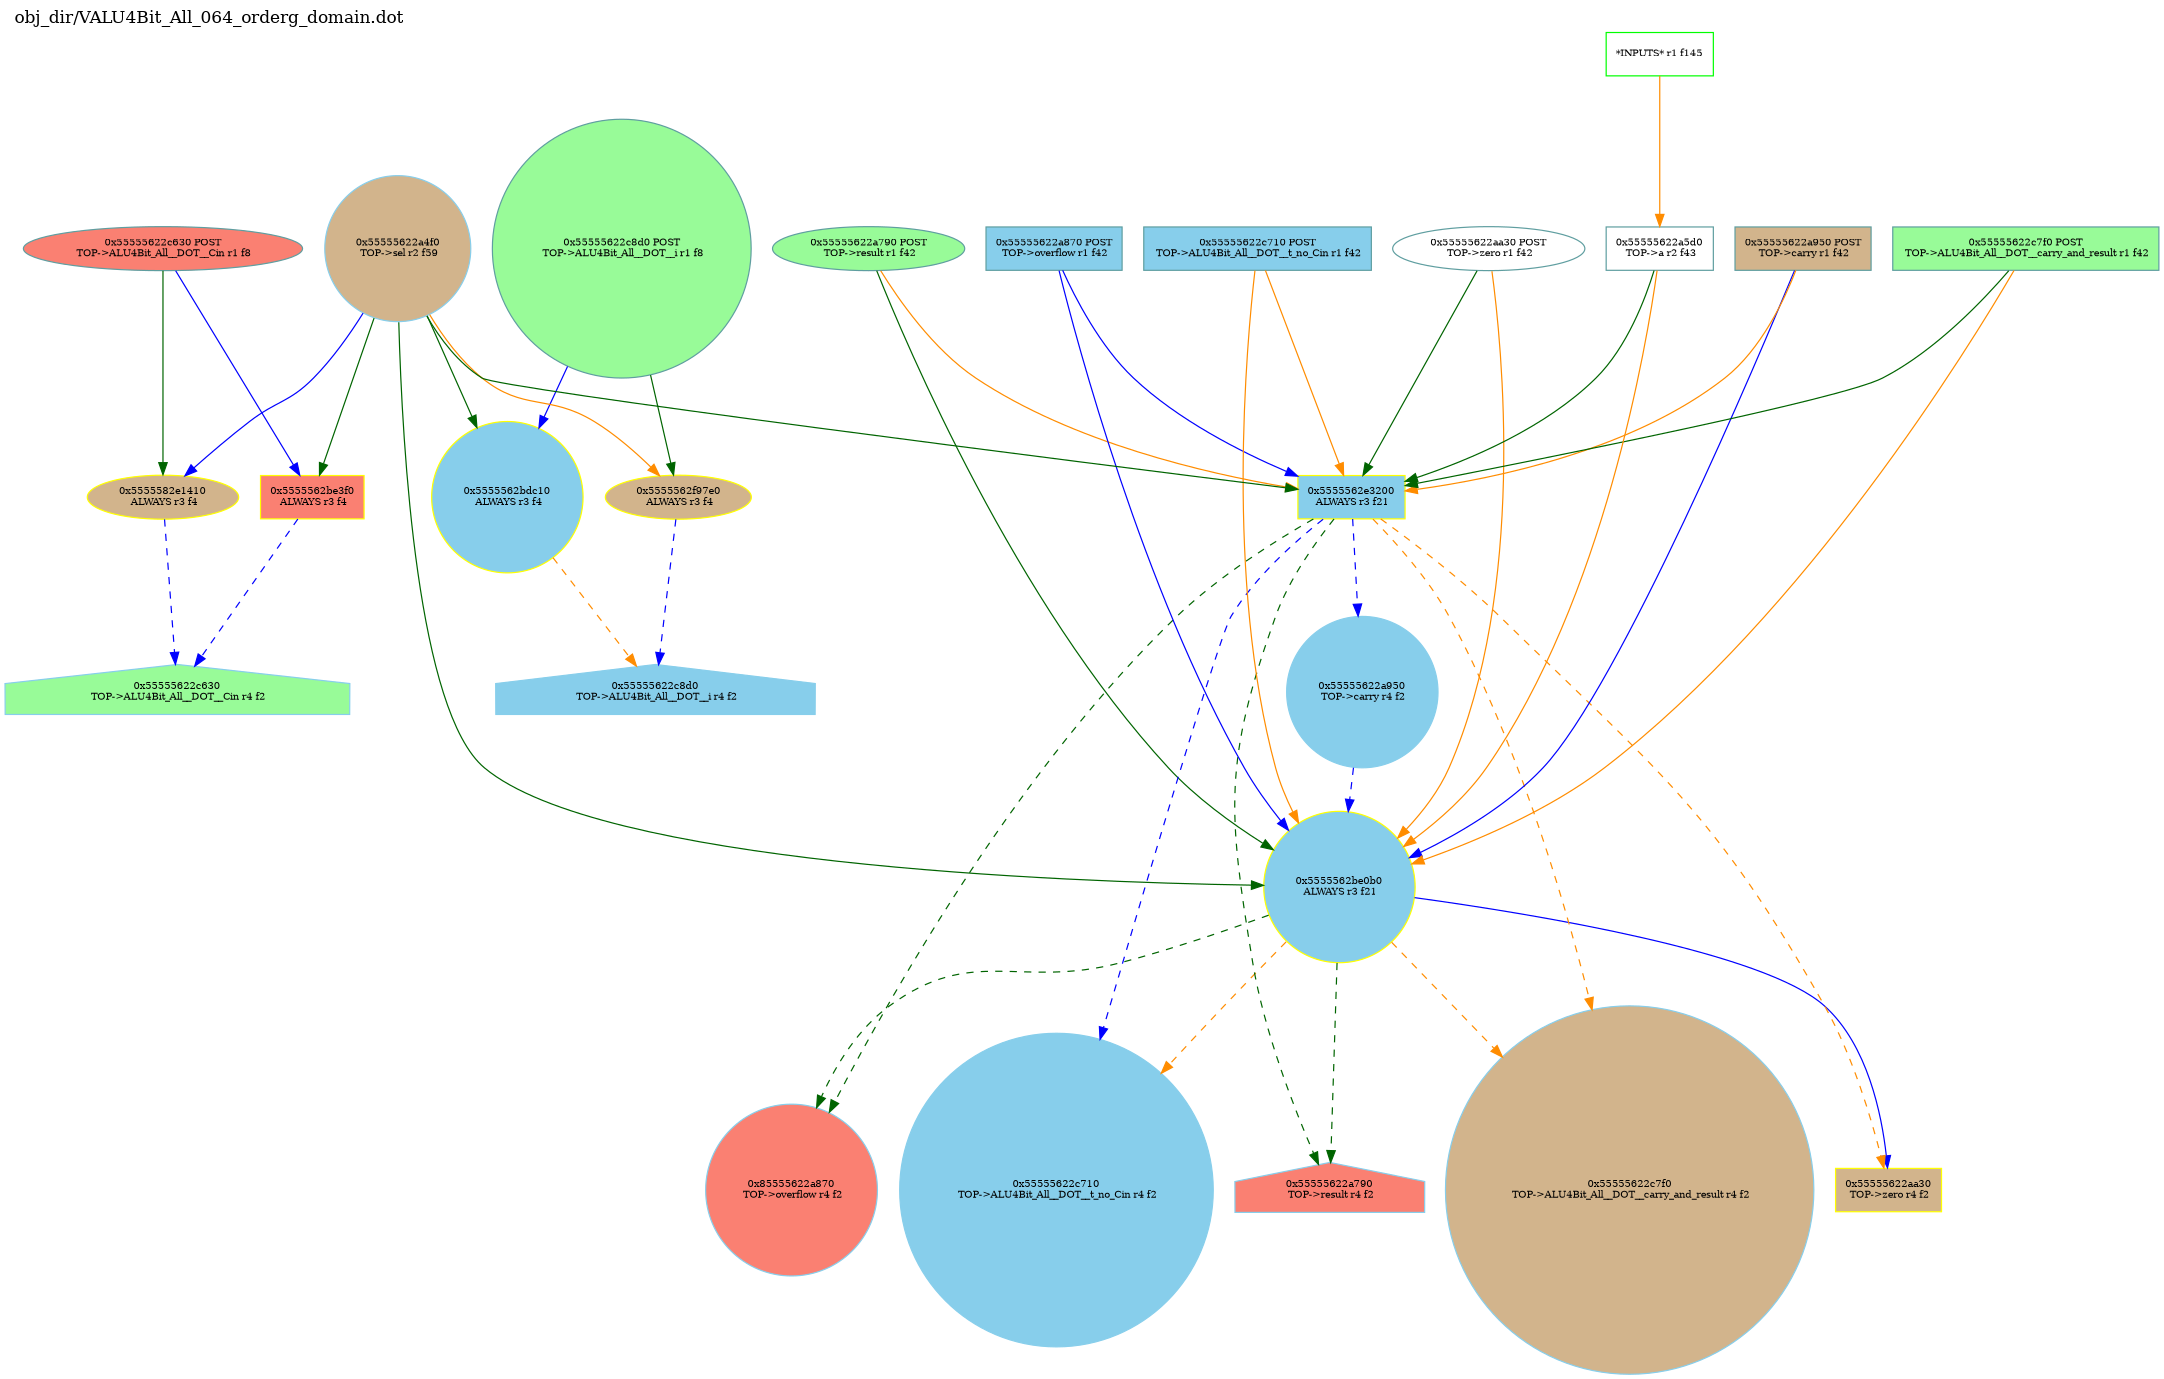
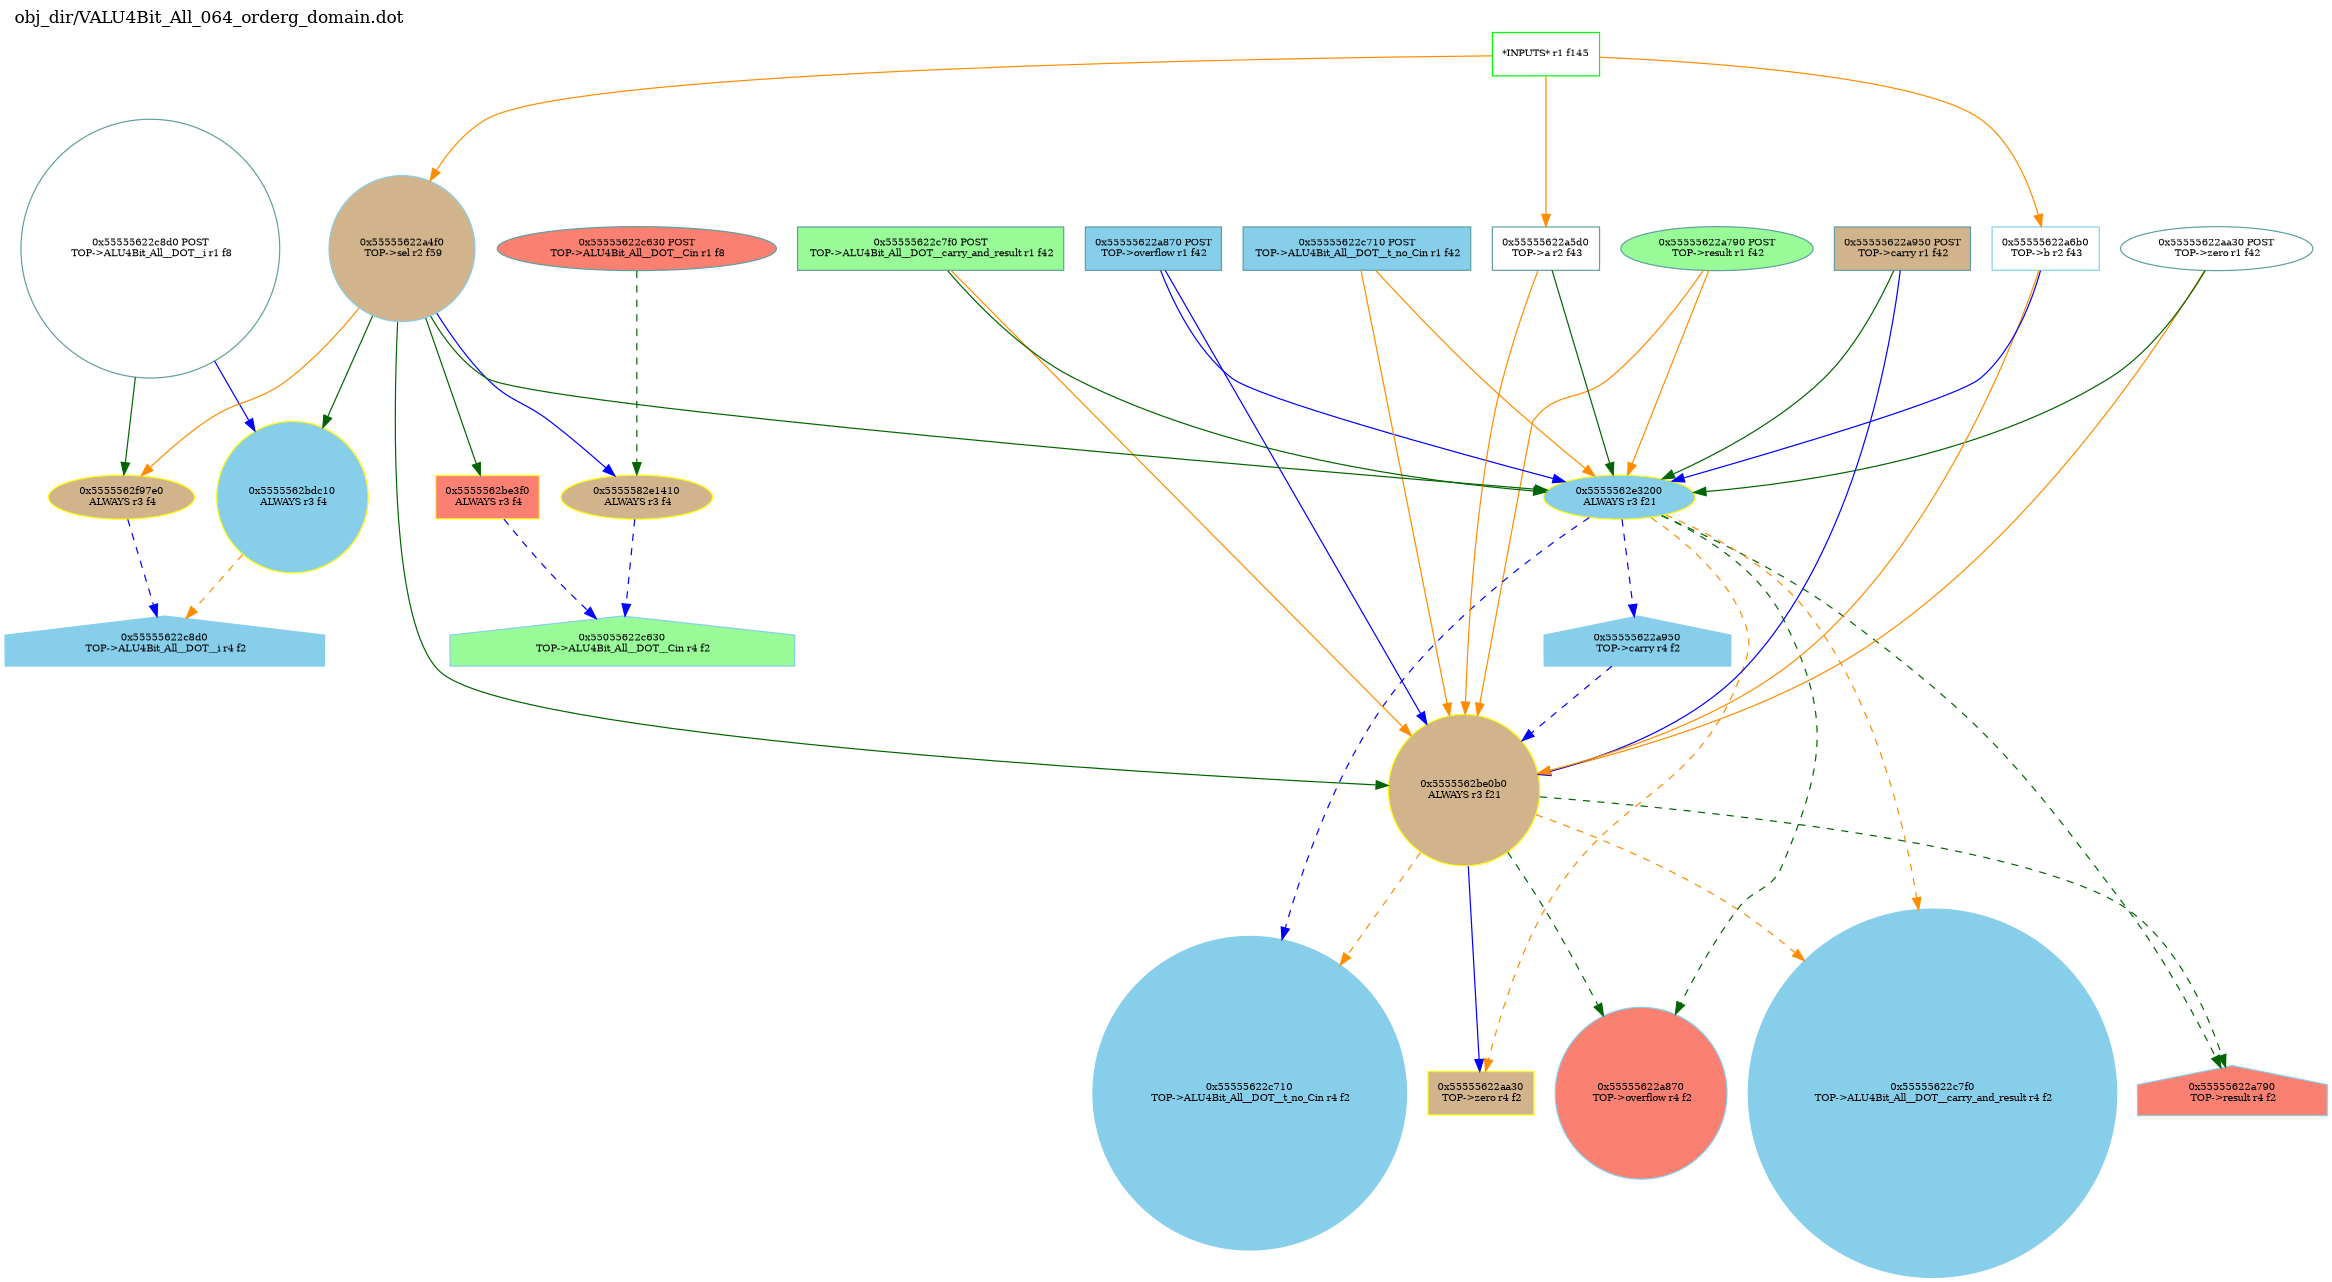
edge "*INPUTS* r1 f145" -> "0x55555622a4f0 TOP->sel r2 f59": added
node "0x55555622c8d0 POST TOP->ALU4Bit_All__DOT__i r1 f8": fillcolor palegreen -> white
node "0x55555622a6b0 TOP->b r2 f43": added
edge "0x55555622c630 POST TOP->ALU4Bit_All__DOT__Cin r1 f8" -> "0x5555582e1410 ALWAYS r3 f4": style solid -> dashed
edge "0x55555622c630 POST TOP->ALU4Bit_All__DOT__Cin r1 f8" -> "0x5555562be3f0 ALWAYS r3 f4": removed
edge "0x55555622a950 POST TOP->carry r1 f42" -> "0x5555562e3200 ALWAYS r3 f21": color darkorange -> darkgreen
node "0x5555562e3200 ALWAYS r3 f21": shape box -> ellipse
edge "0x55555622a790 POST TOP->result r1 f42" -> "0x5555562be0b0 ALWAYS r3 f21": color darkgreen -> darkorange
node "0x55555622c630 TOP->ALU4Bit_All__DOT__Cin r4 f2": label "0x55555622c630 TOP->ALU4Bit_All__DOT__Cin r4 f2" -> "0x55055622c630 TOP->ALU4Bit_All__DOT__Cin r4 f2"
node "0x55555622a950 TOP->carry r4 f2": shape circle -> house
node "0x5555562be0b0 ALWAYS r3 f21": fillcolor skyblue -> tan
node "0x85555622a870 TOP->overflow r4 f2": label "0x85555622a870 TOP->overflow r4 f2" -> "0x55555622a870 TOP->overflow r4 f2"
node "0x55555622c7f0 TOP->ALU4Bit_All__DOT__carry_and_result r4 f2": fillcolor tan -> skyblue
